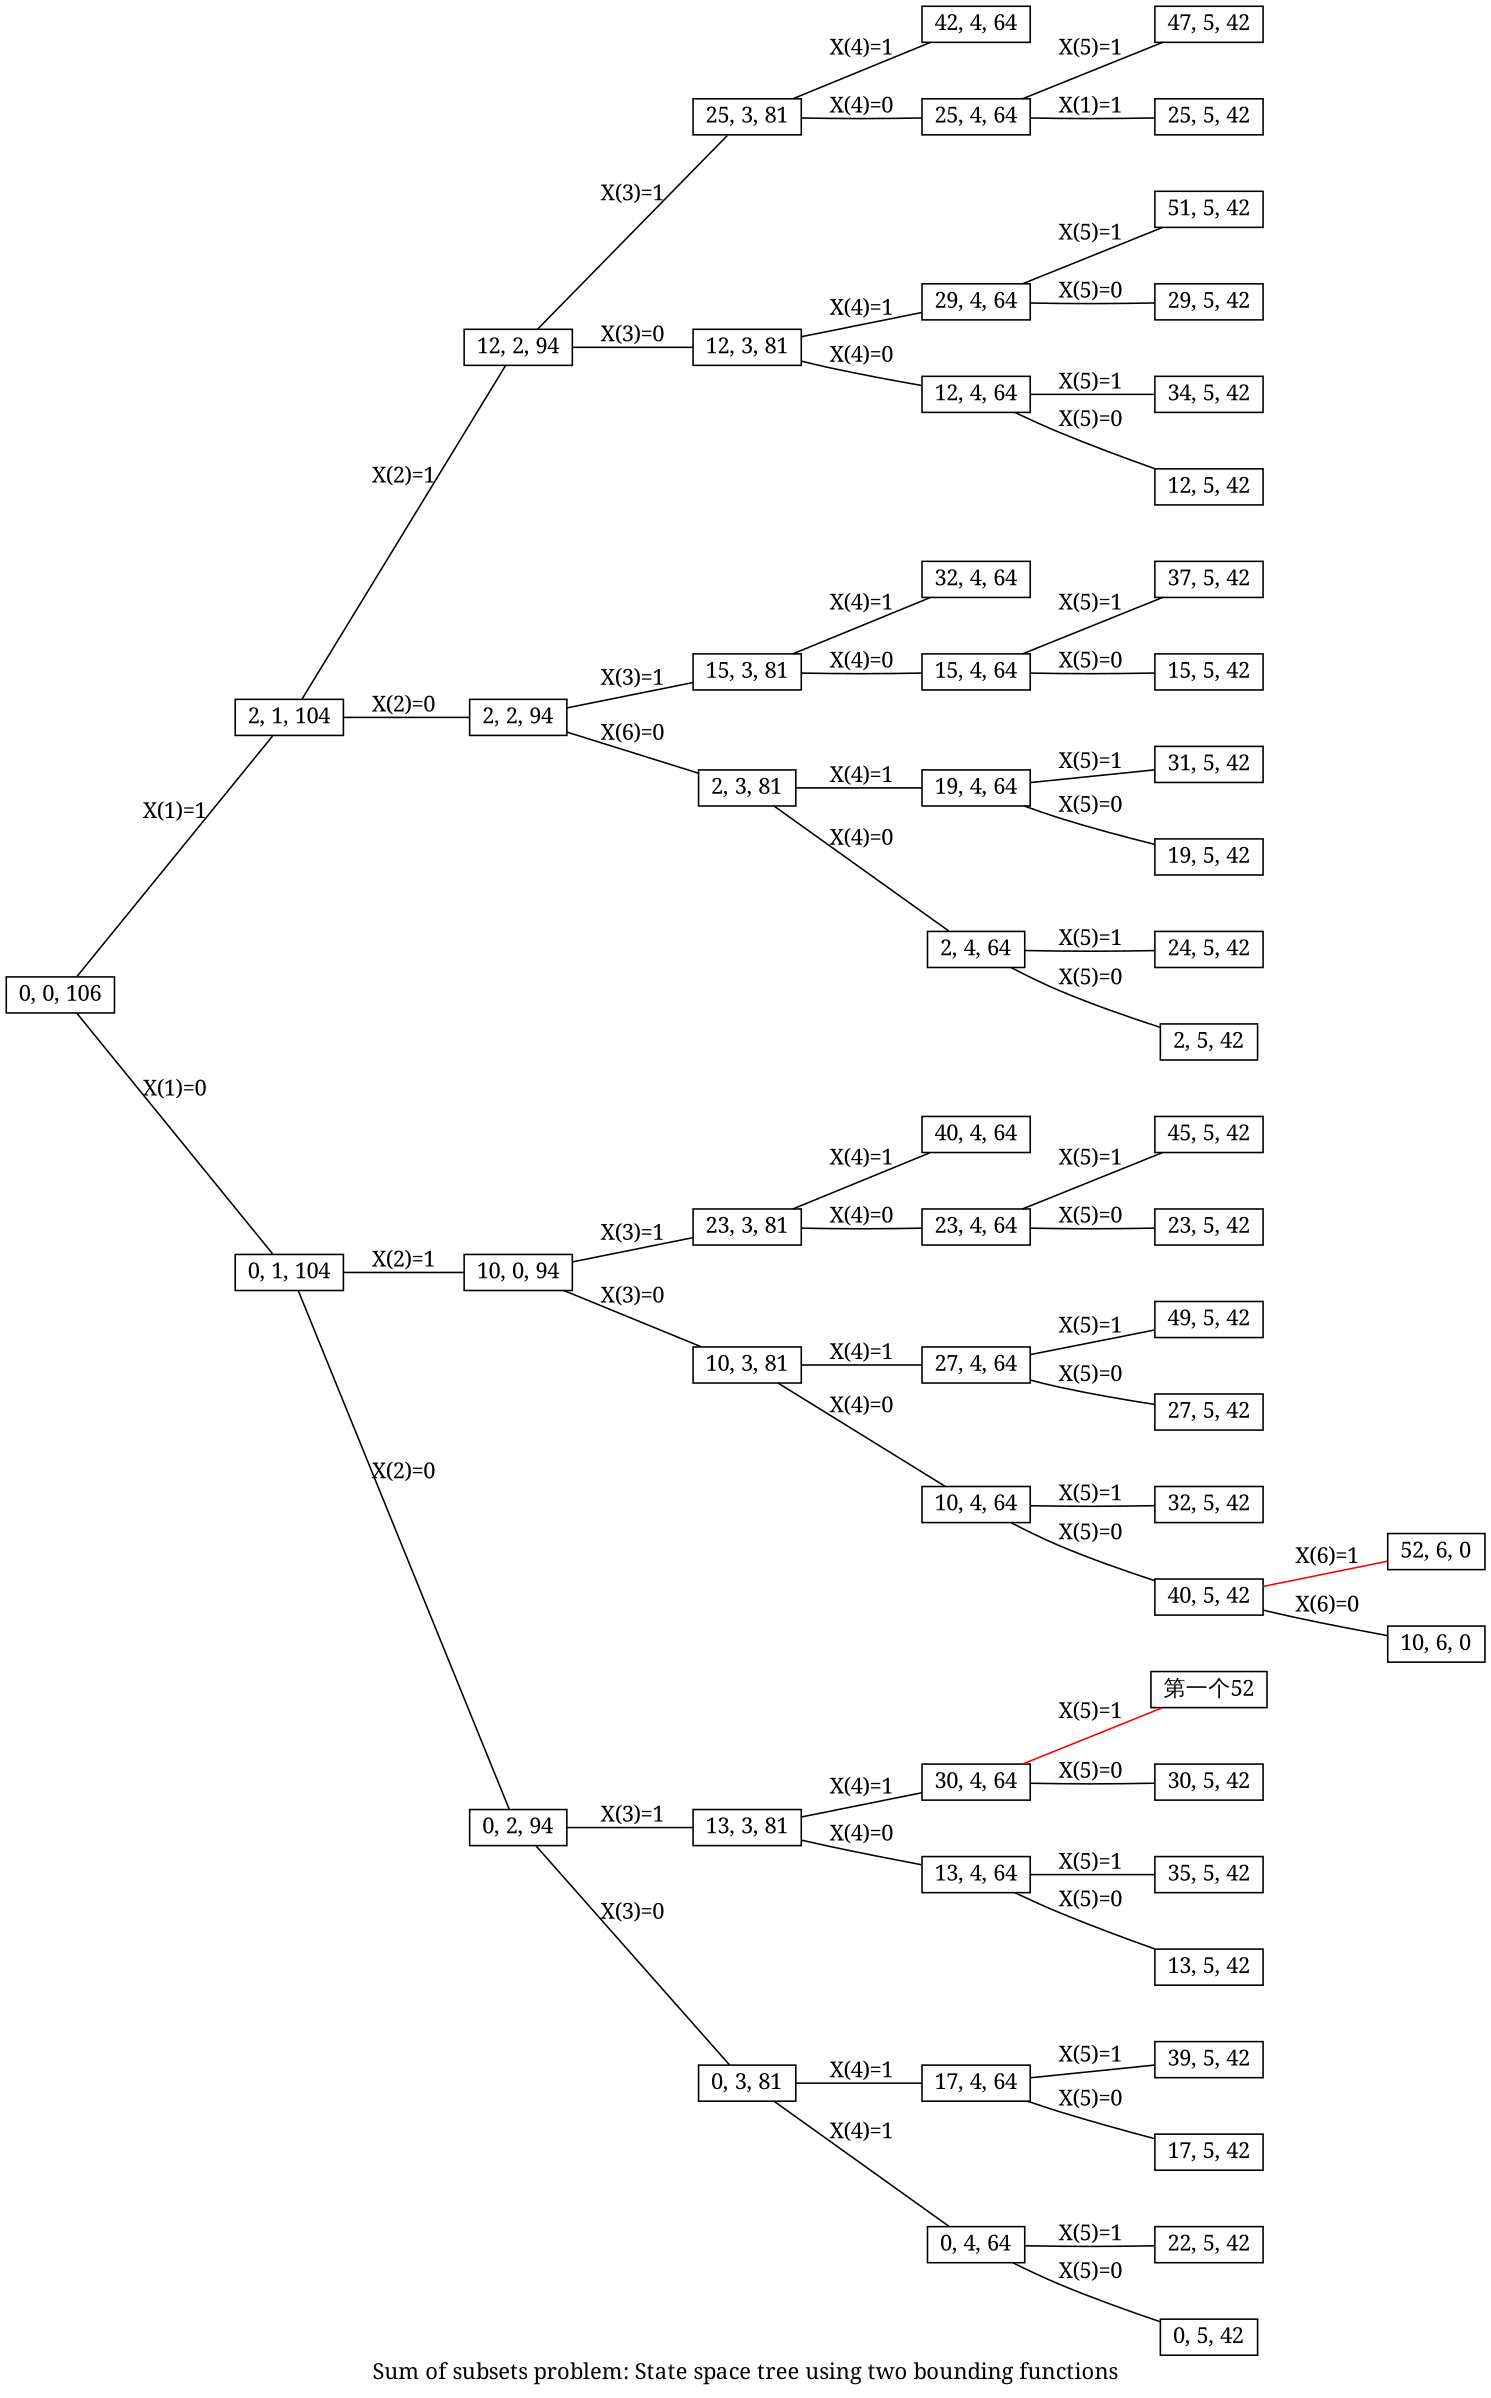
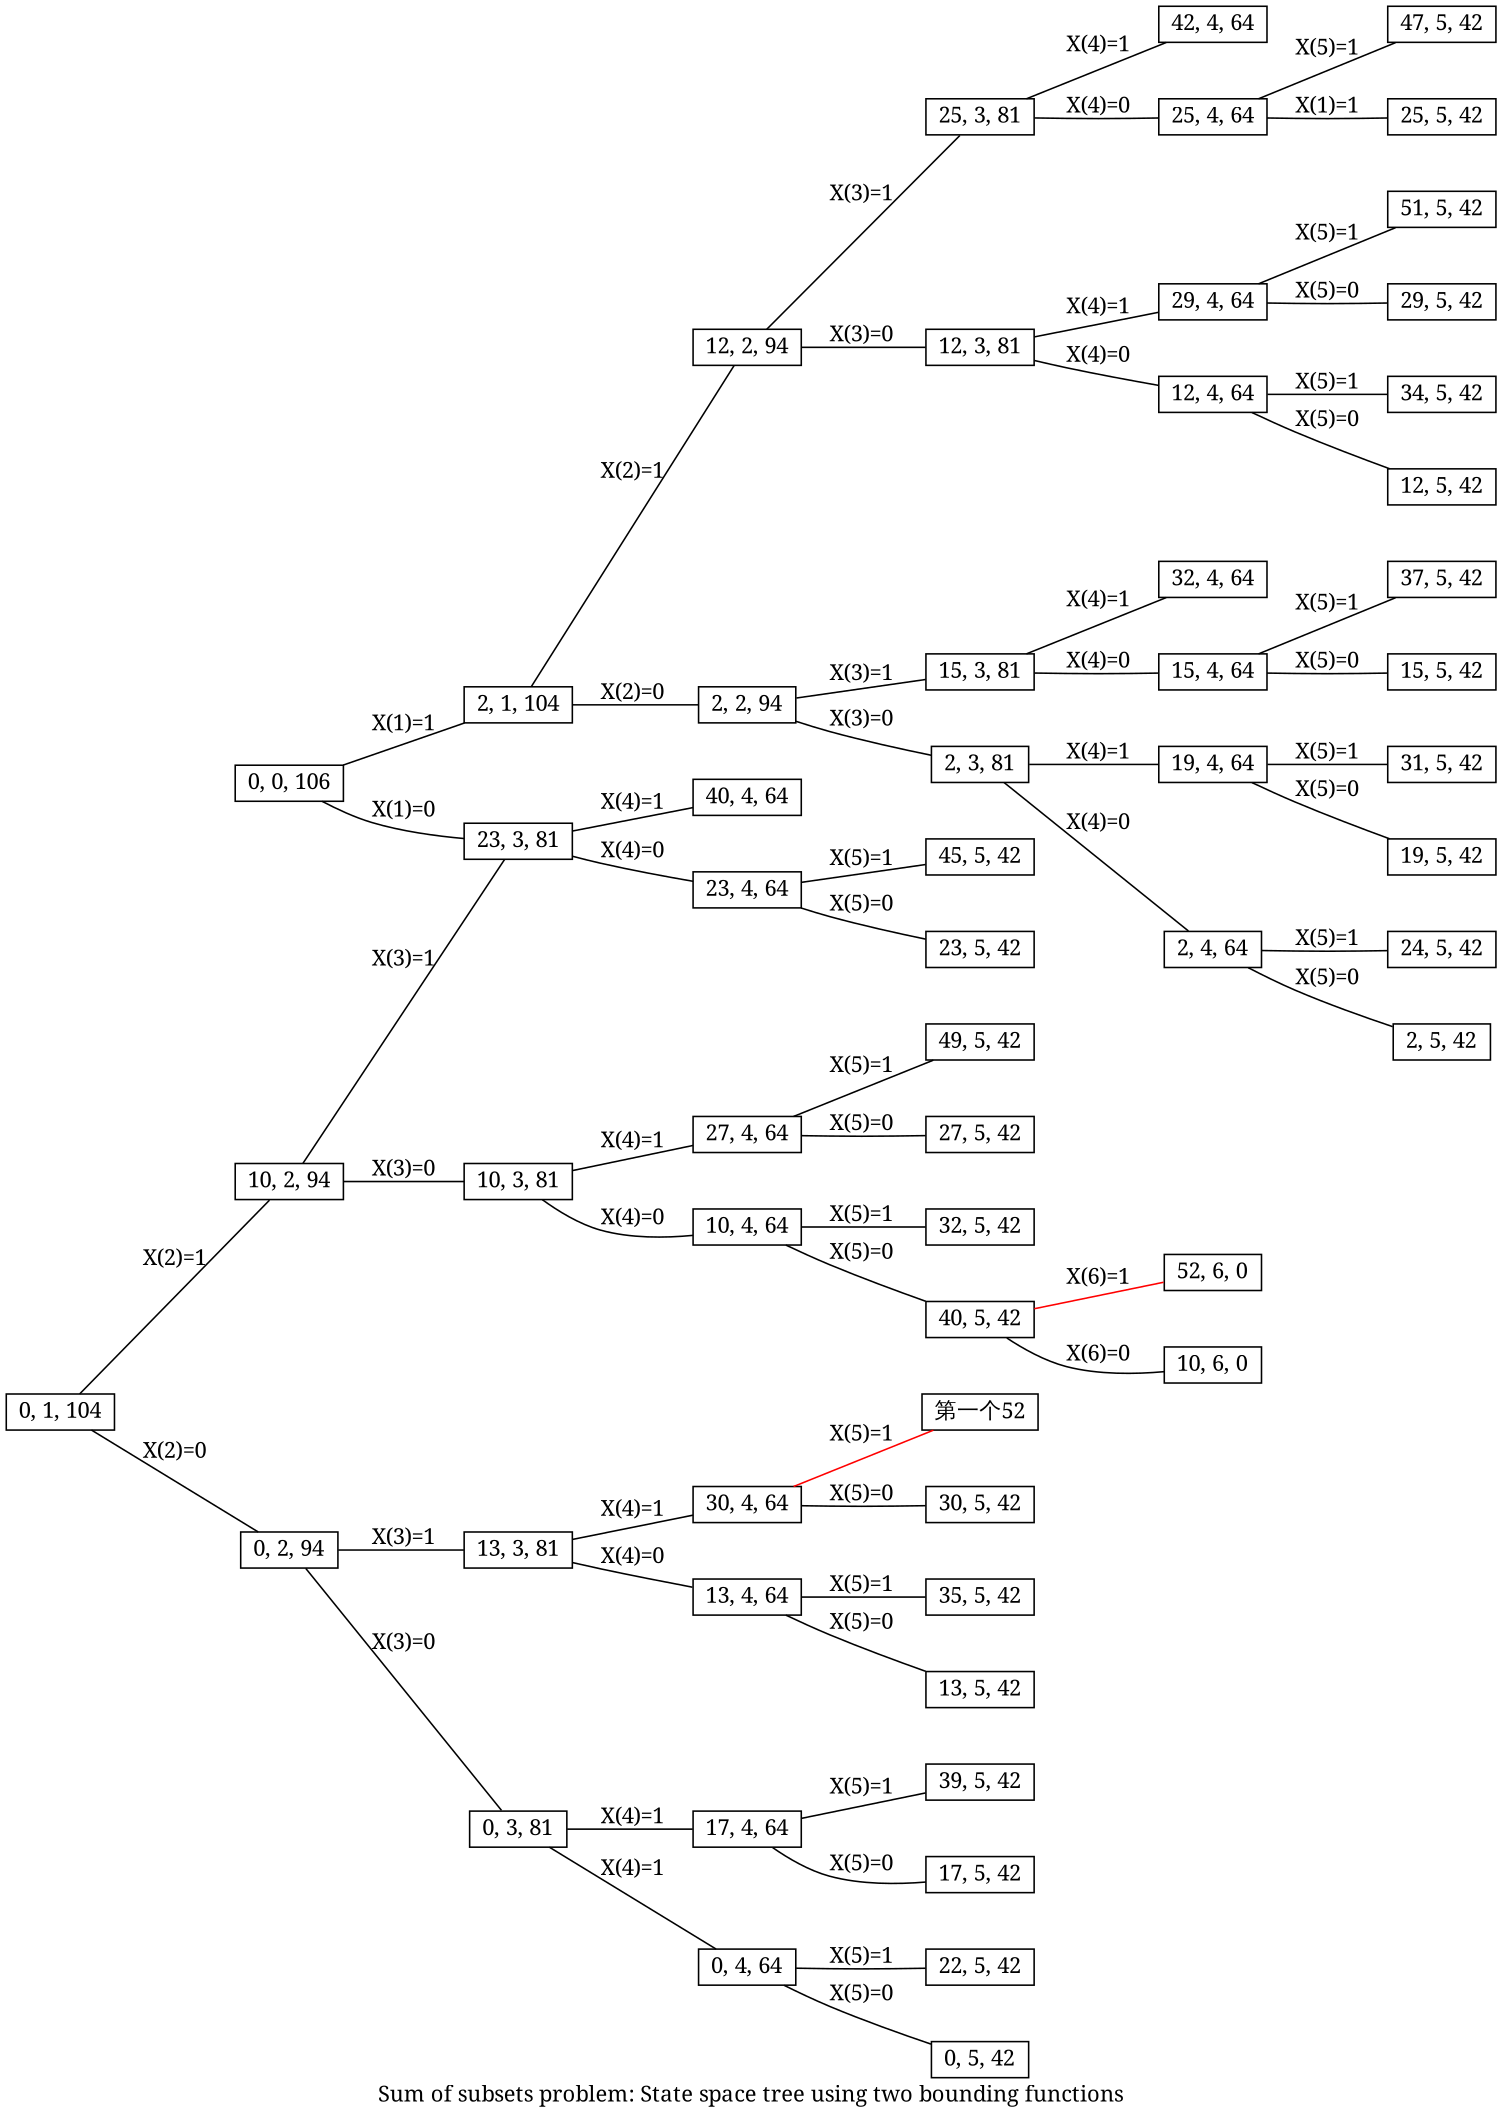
edge "2, 2, 94" -- "2, 3, 81": label "X(6)=0" -> "X(3)=0"
edge "0, 0, 106" -- "0, 1, 104": now "0, 0, 106" -- "23, 3, 81"
node "10, 0, 94": label "10, 0, 94" -> "10, 2, 94"
